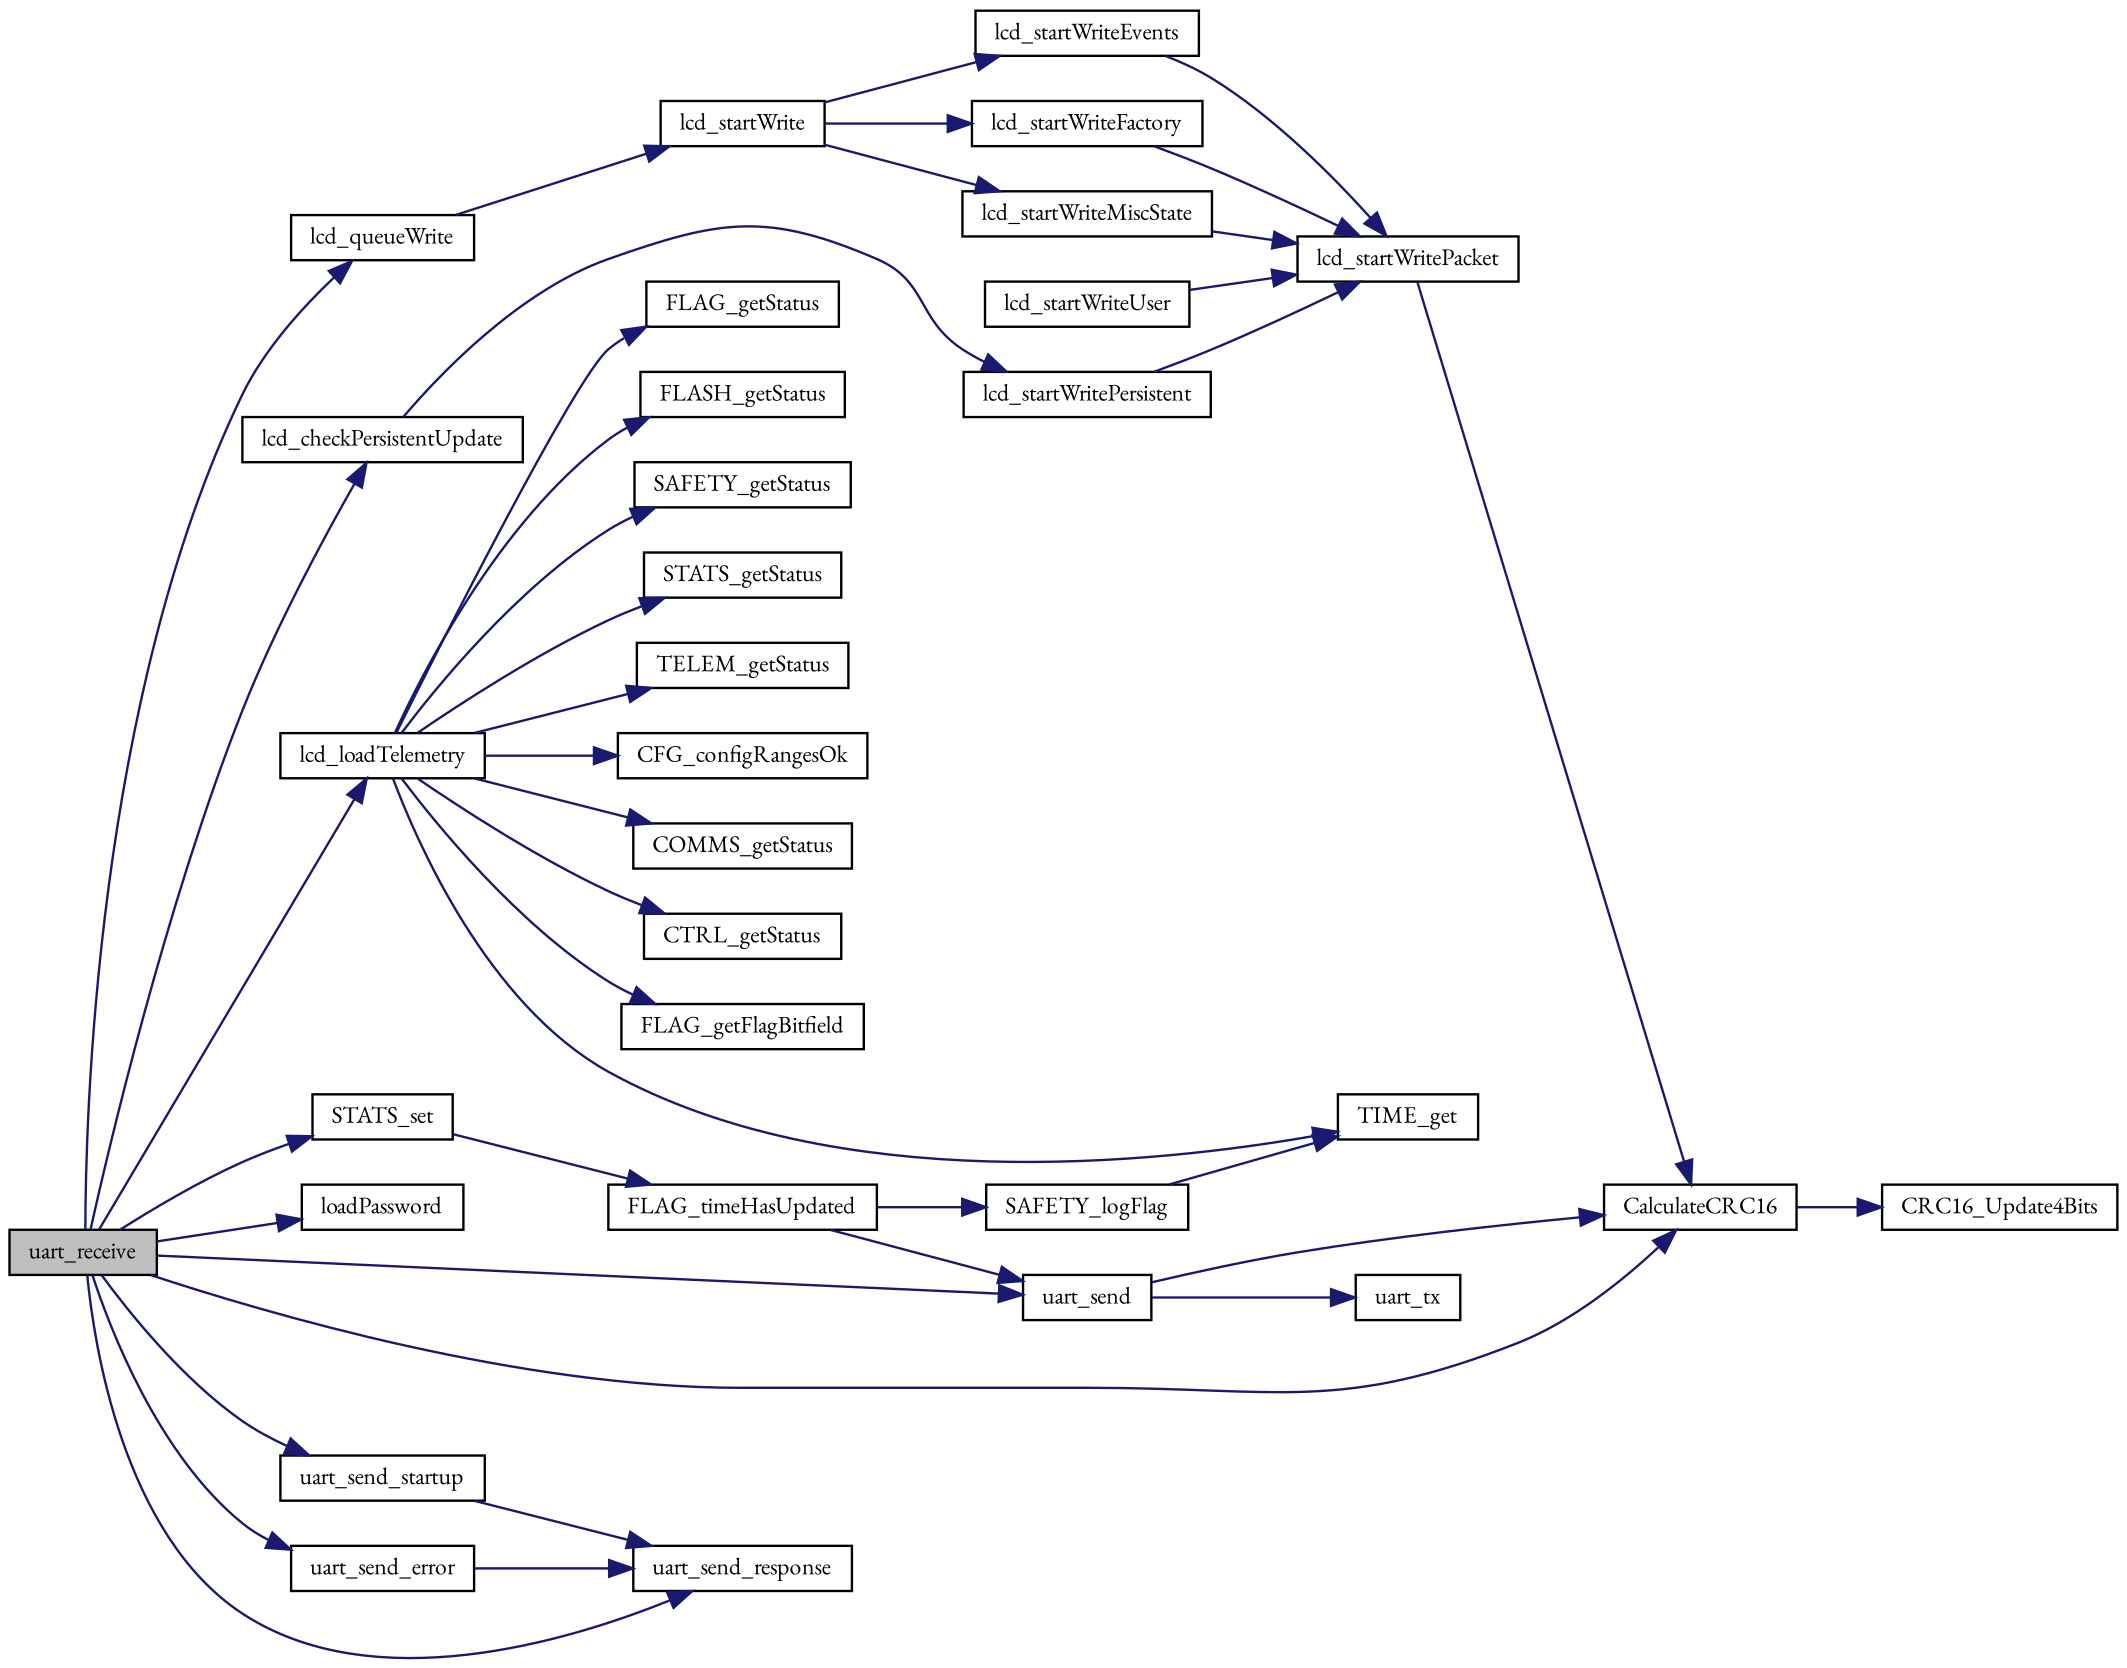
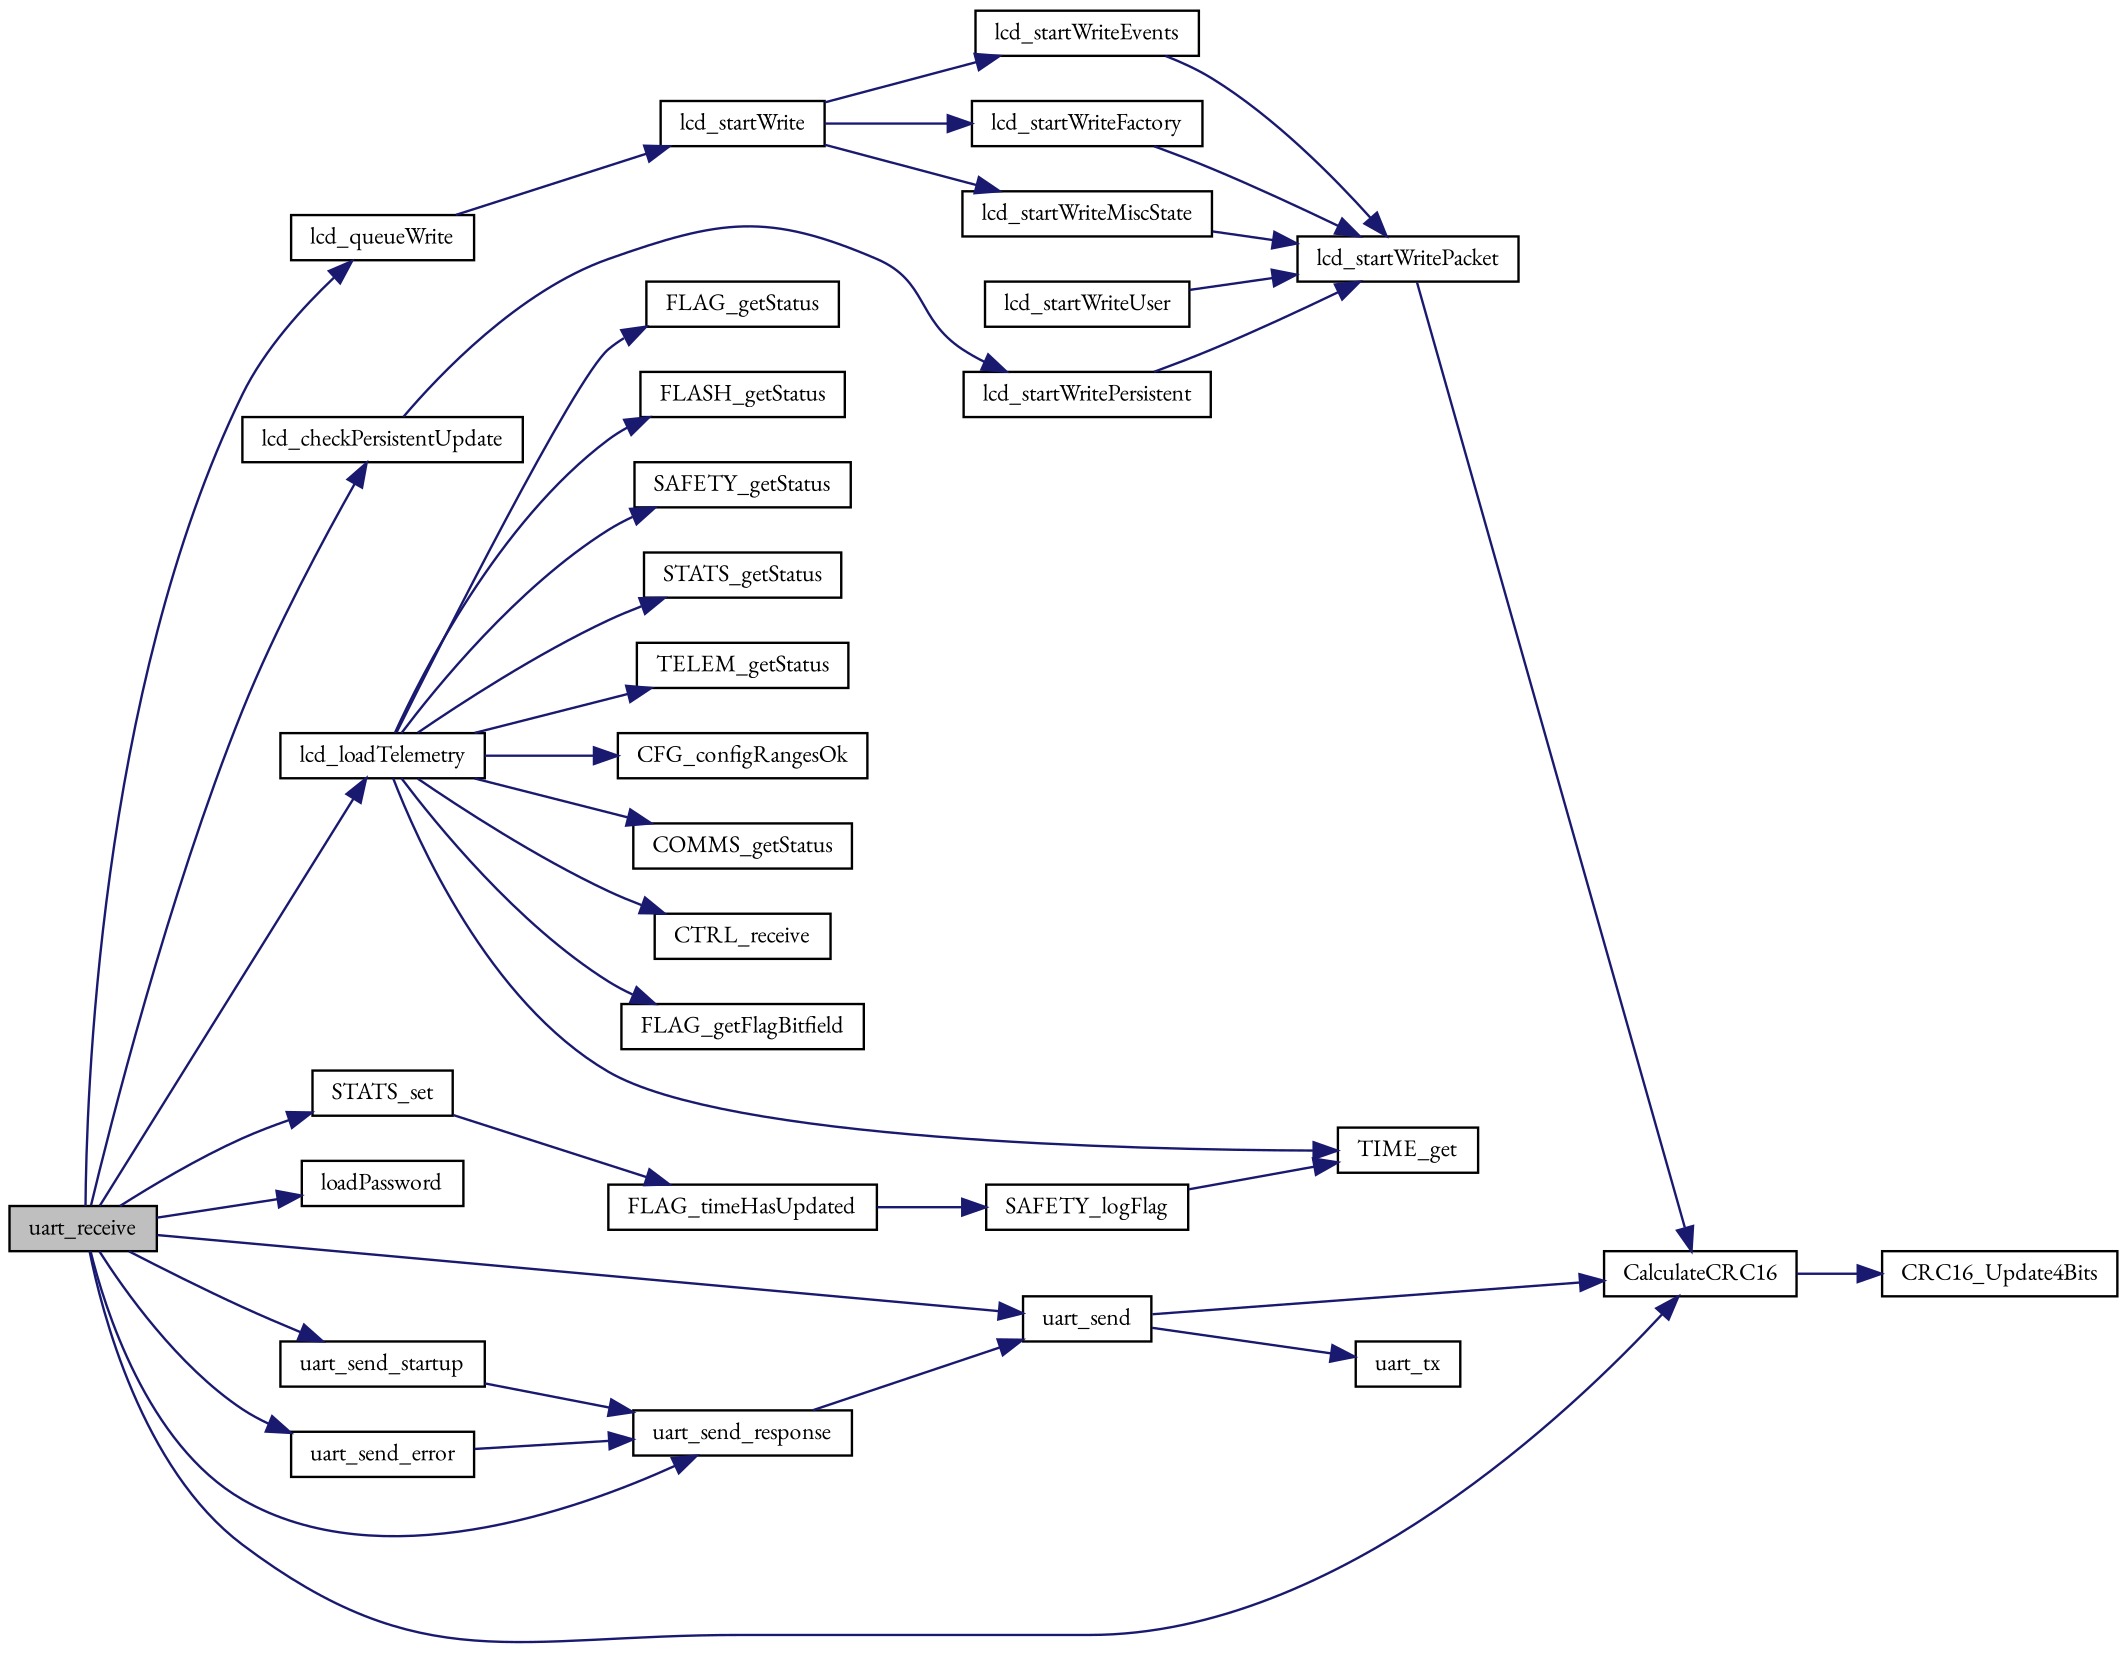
node "CTRL_getStatus": label "CTRL_getStatus" -> "CTRL_receive"
edge "FLAG_timeHasUpdated" -> "uart_send": now "uart_send_response" -> "uart_send"
